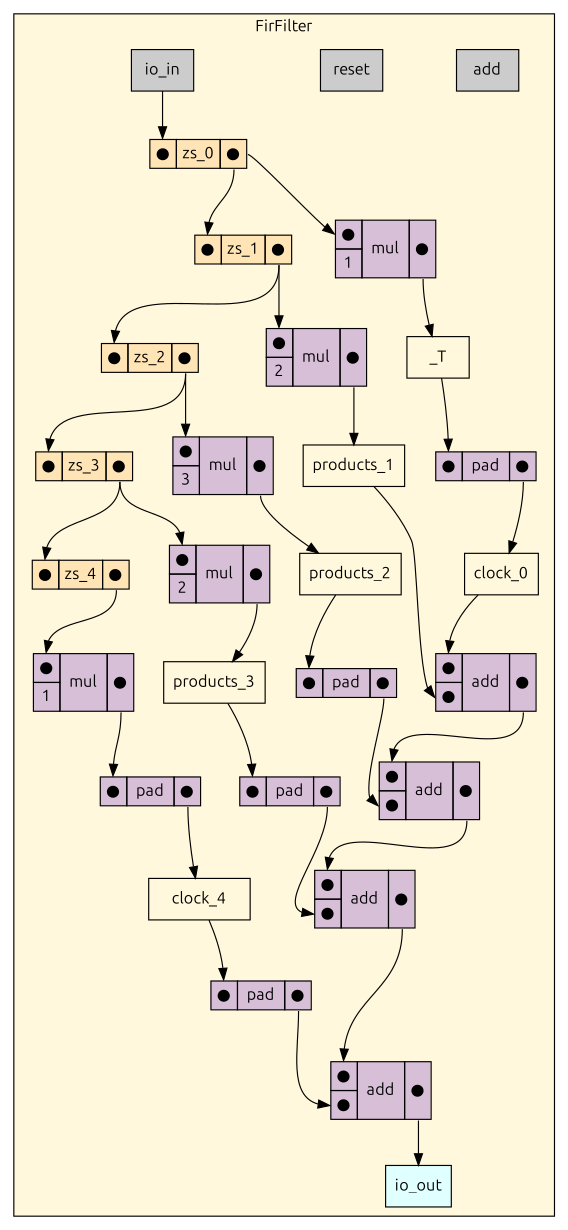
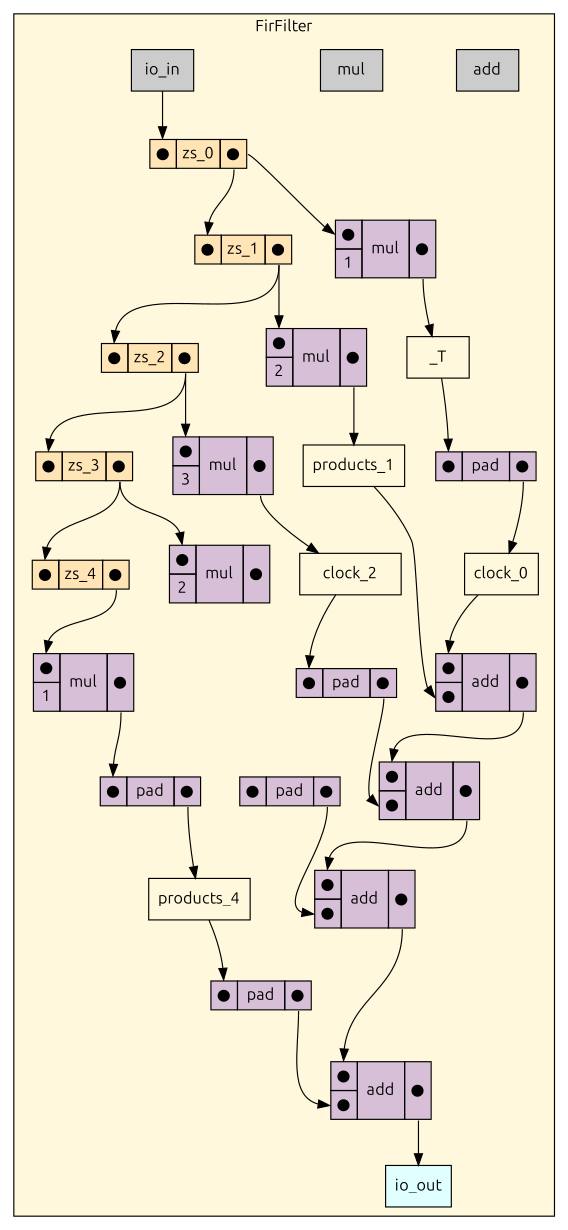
node "reset": label "reset" -> "mul"
node "products_2": label "products_2" -> "clock_2"
node "products_3": removed
node "clock_4": label "clock_4" -> "products_4"
